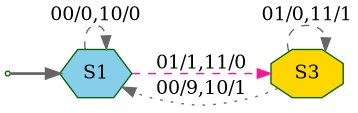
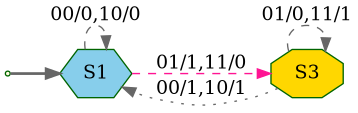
edge "S3" -> "S1": label "00/9,10/1" -> "00/1,10/1"
